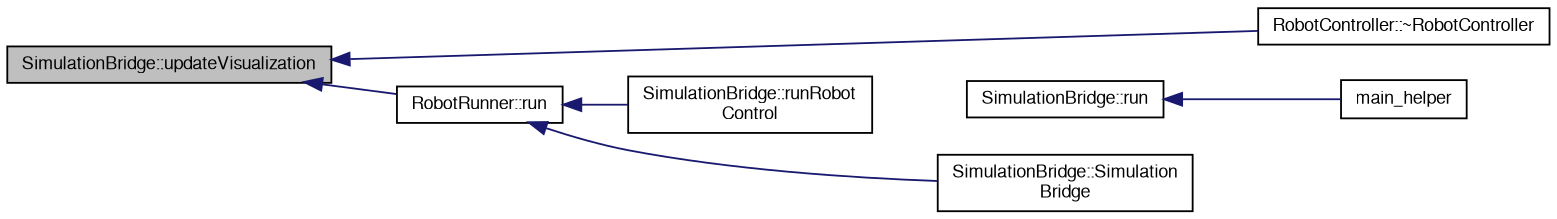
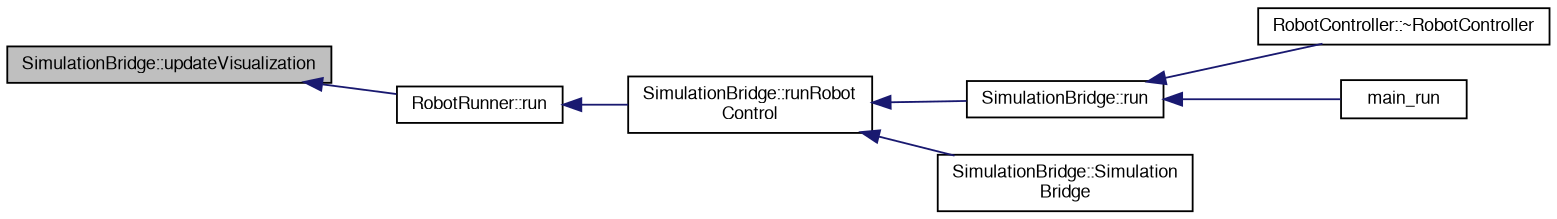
edge "RobotController::~RobotController" -> "SimulationBridge::updateVisualization": now "RobotController::~RobotController" -> "SimulationBridge::run"
node "main_helper": label "main_helper" -> "main_run"
edge "SimulationBridge::run" -> "SimulationBridge::runRobot Control": added
edge "SimulationBridge::Simulation Bridge" -> "RobotRunner::run": now "SimulationBridge::Simulation Bridge" -> "SimulationBridge::runRobot Control"
